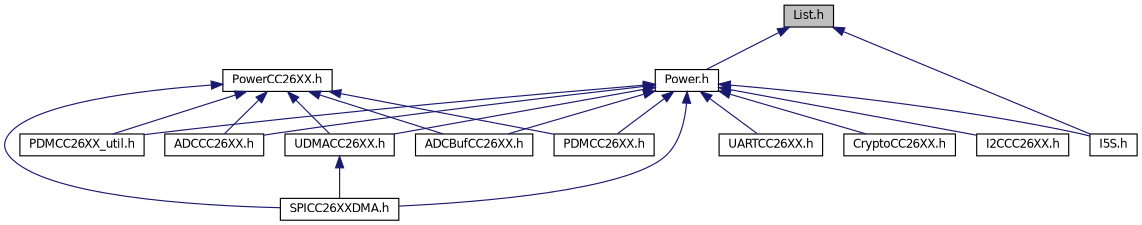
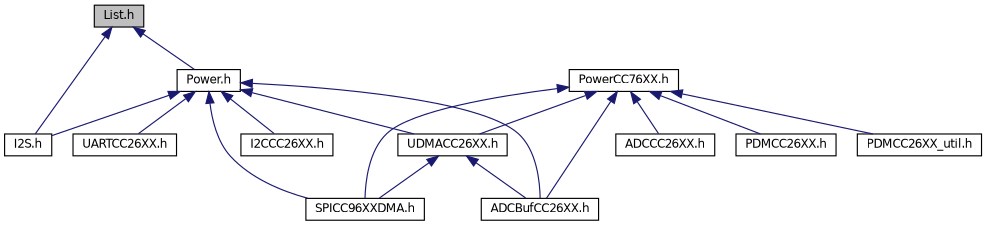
node "PowerCC26XX.h": label "PowerCC26XX.h" -> "PowerCC76XX.h"
edge "PDMCC26XX_util.h" -> "Power.h": removed
edge "PDMCC26XX.h" -> "Power.h": removed
edge "ADCCC26XX.h" -> "Power.h": removed
node "CryptoCC26XX.h": removed
node "I5S.h": label "I5S.h" -> "I2S.h"
edge "ADCBufCC26XX.h" -> "UDMACC26XX.h": added
node "SPICC26XXDMA.h": label "SPICC26XXDMA.h" -> "SPICC96XXDMA.h"
